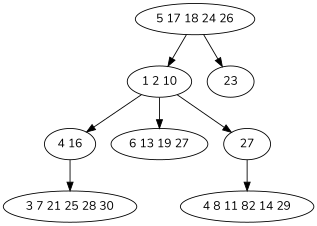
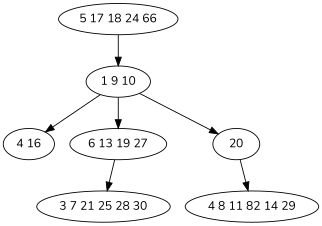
node "5 17 18 24 26": label "5 17 18 24 26" -> "5 17 18 24 66"
node "1 2 10": label "1 2 10" -> "1 9 10"
node "23": removed
node "27": label "27" -> "20"
edge "4 16" -> "3 7 21 25 28 30": now "6 13 19 27" -> "3 7 21 25 28 30"
